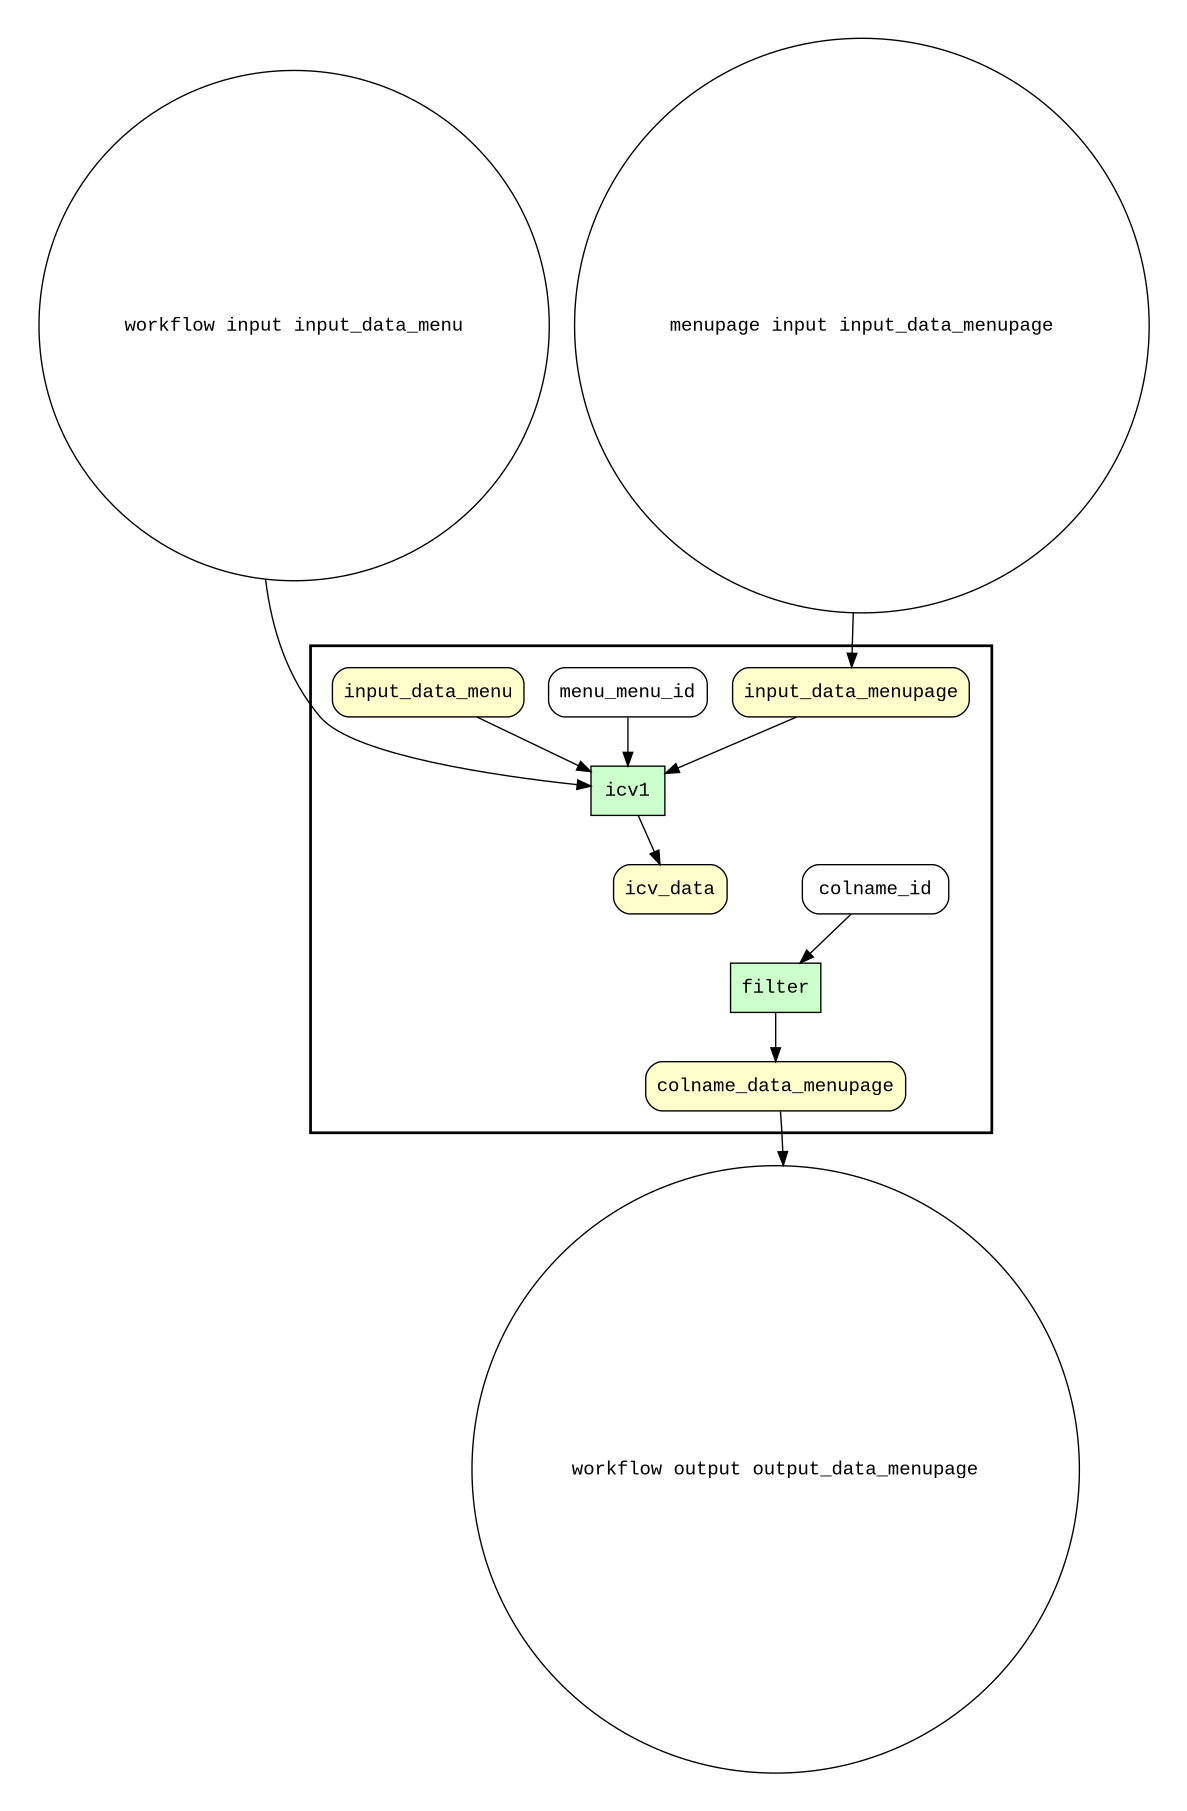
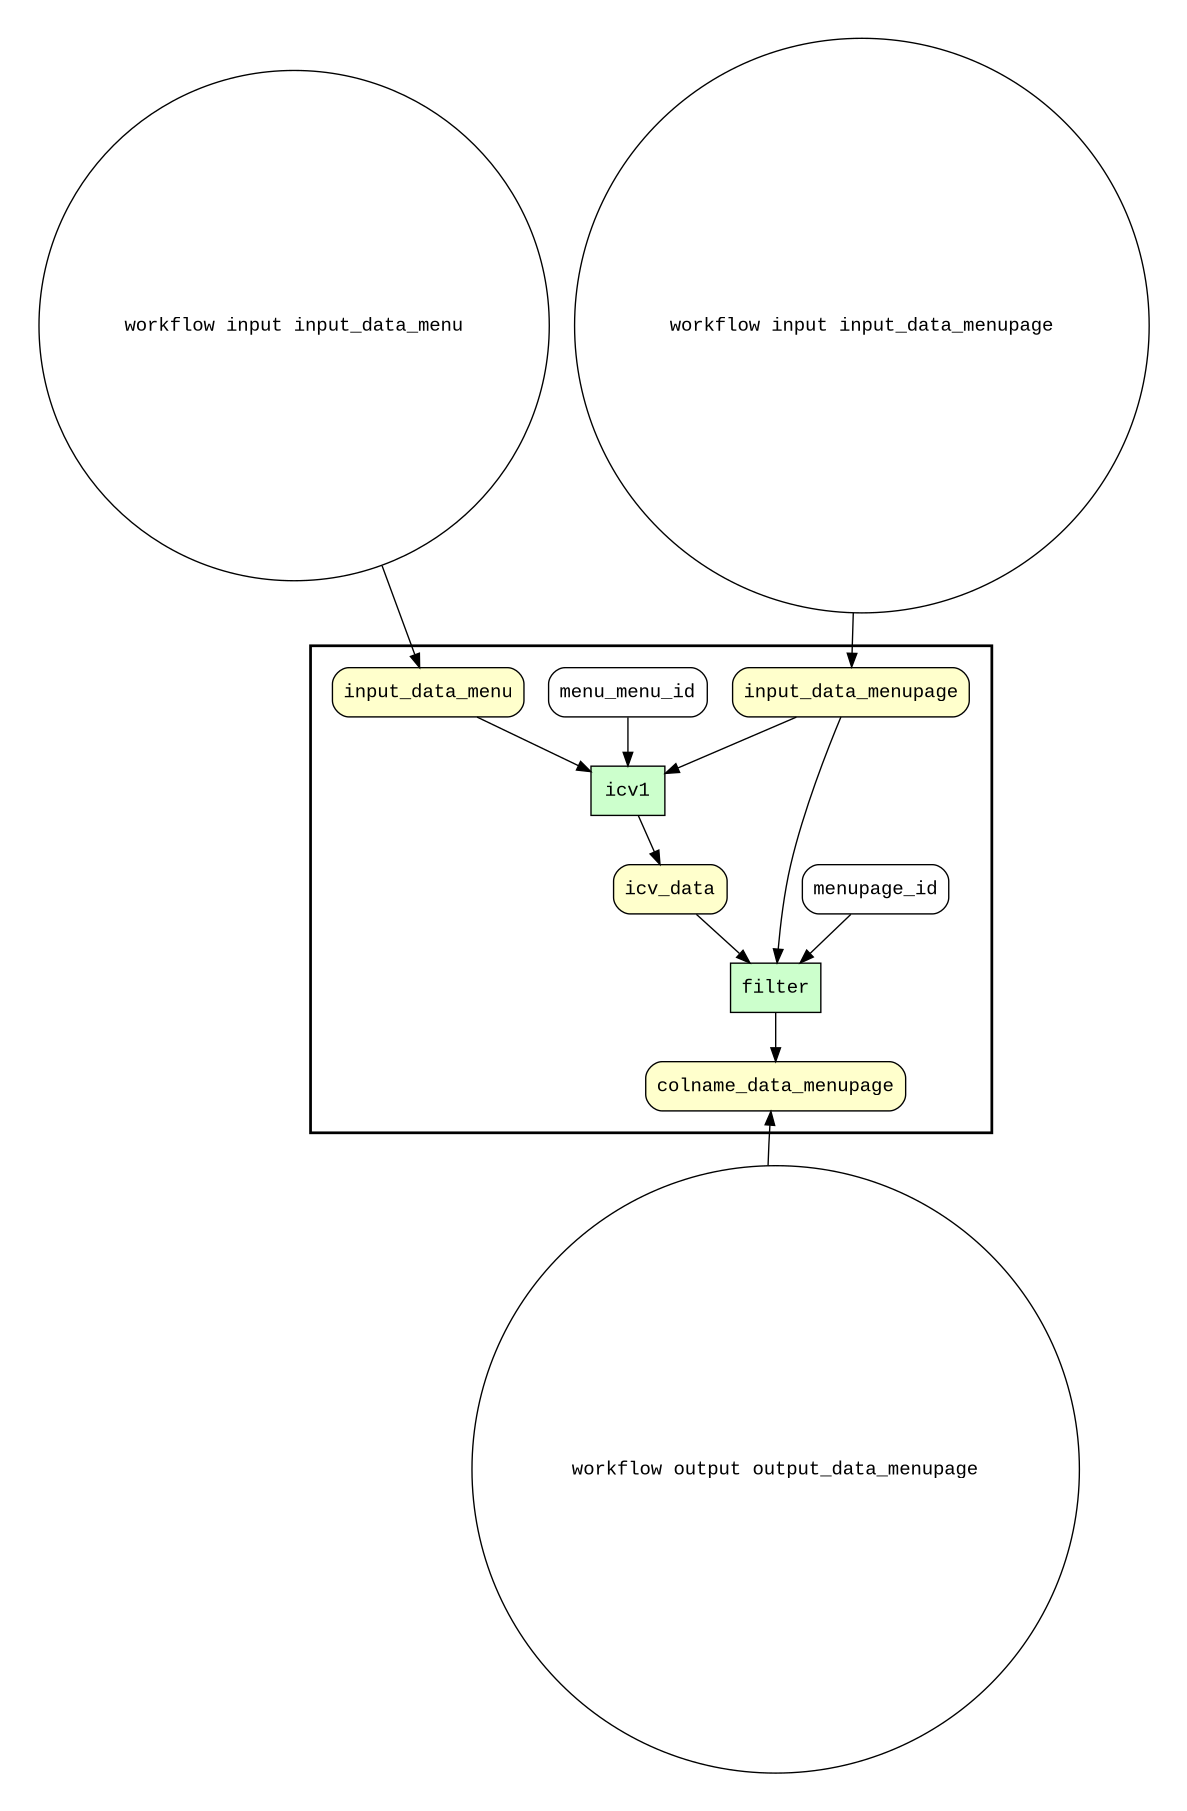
node "menupage input input_data_menupage": label "menupage input input_data_menupage" -> "workflow input input_data_menupage"
edge "workflow input input_data_menu" -> "icv1": now "workflow input input_data_menu" -> "input_data_menu"
edge "input_data_menupage" -> "filter": added
node "colname_id": label "colname_id" -> "menupage_id"
edge "icv_data" -> "filter": added
edge "colname_data_menupage" -> "workflow output output_data_menupage": reversed
